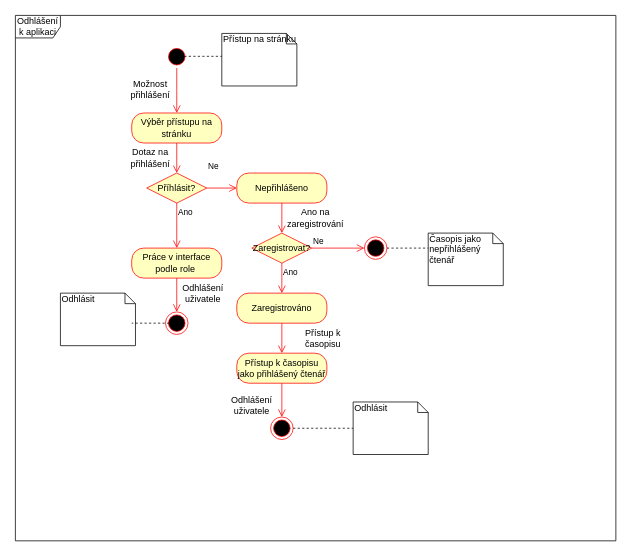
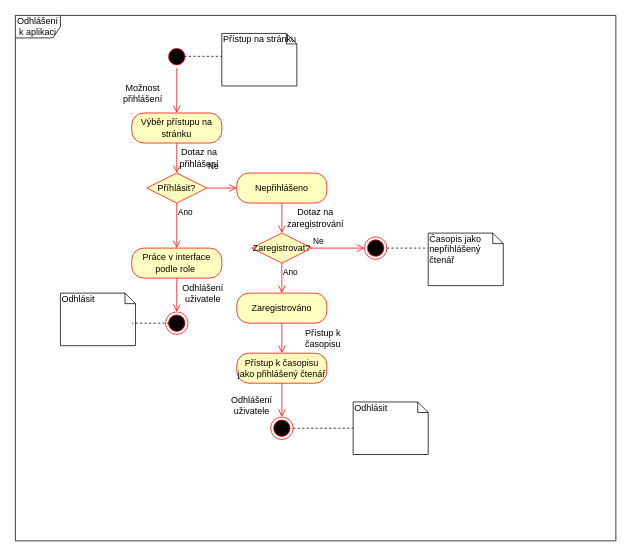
node "Možnost přihlášení": moved (150, 90) -> (143, 93)
node "Dotaz na přihlášení": moved (150, 158) -> (199, 158)
node "Ano na zaregistrování": label "Ano na zaregistrování" -> "Dotaz na zaregistrování"
